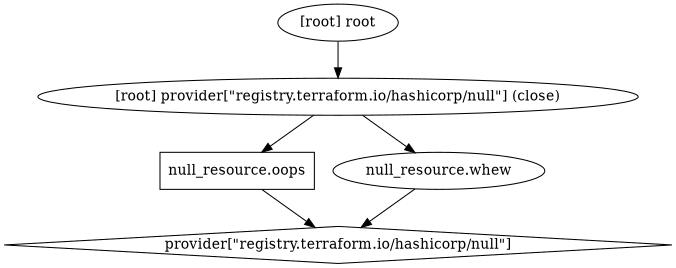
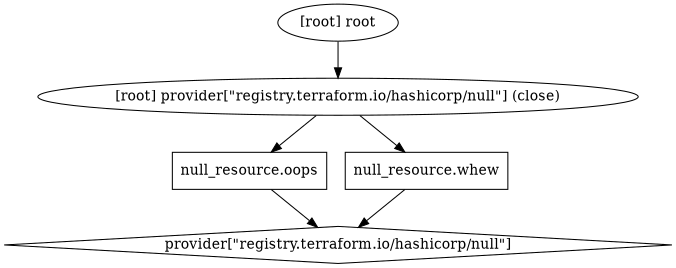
node "null_resource.whew": shape ellipse -> box
